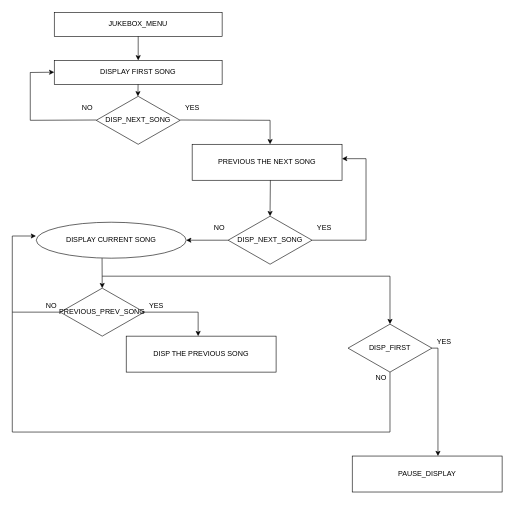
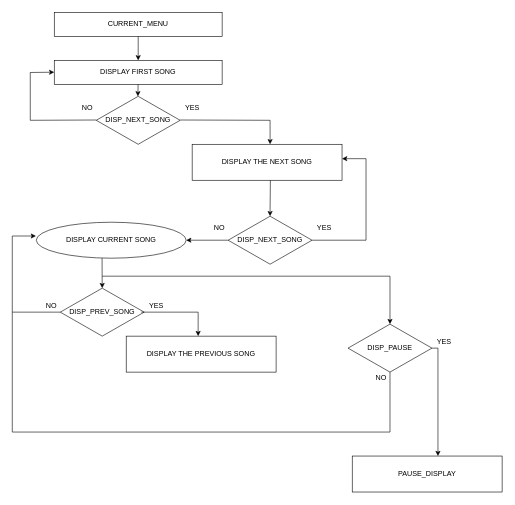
node "JUKEBOX_MENU": label "JUKEBOX_MENU" -> "CURRENT_MENU"
node "PREVIOUS THE NEXT SONG": label "PREVIOUS THE NEXT SONG" -> "DISPLAY THE NEXT SONG"
node "PREVIOUS_PREV_SONG": label "PREVIOUS_PREV_SONG" -> "DISP_PREV_SONG"
node "DISP_FIRST": label "DISP_FIRST" -> "DISP_PAUSE"
node "DISP THE PREVIOUS SONG": label "DISP THE PREVIOUS SONG" -> "DISPLAY THE PREVIOUS SONG"
